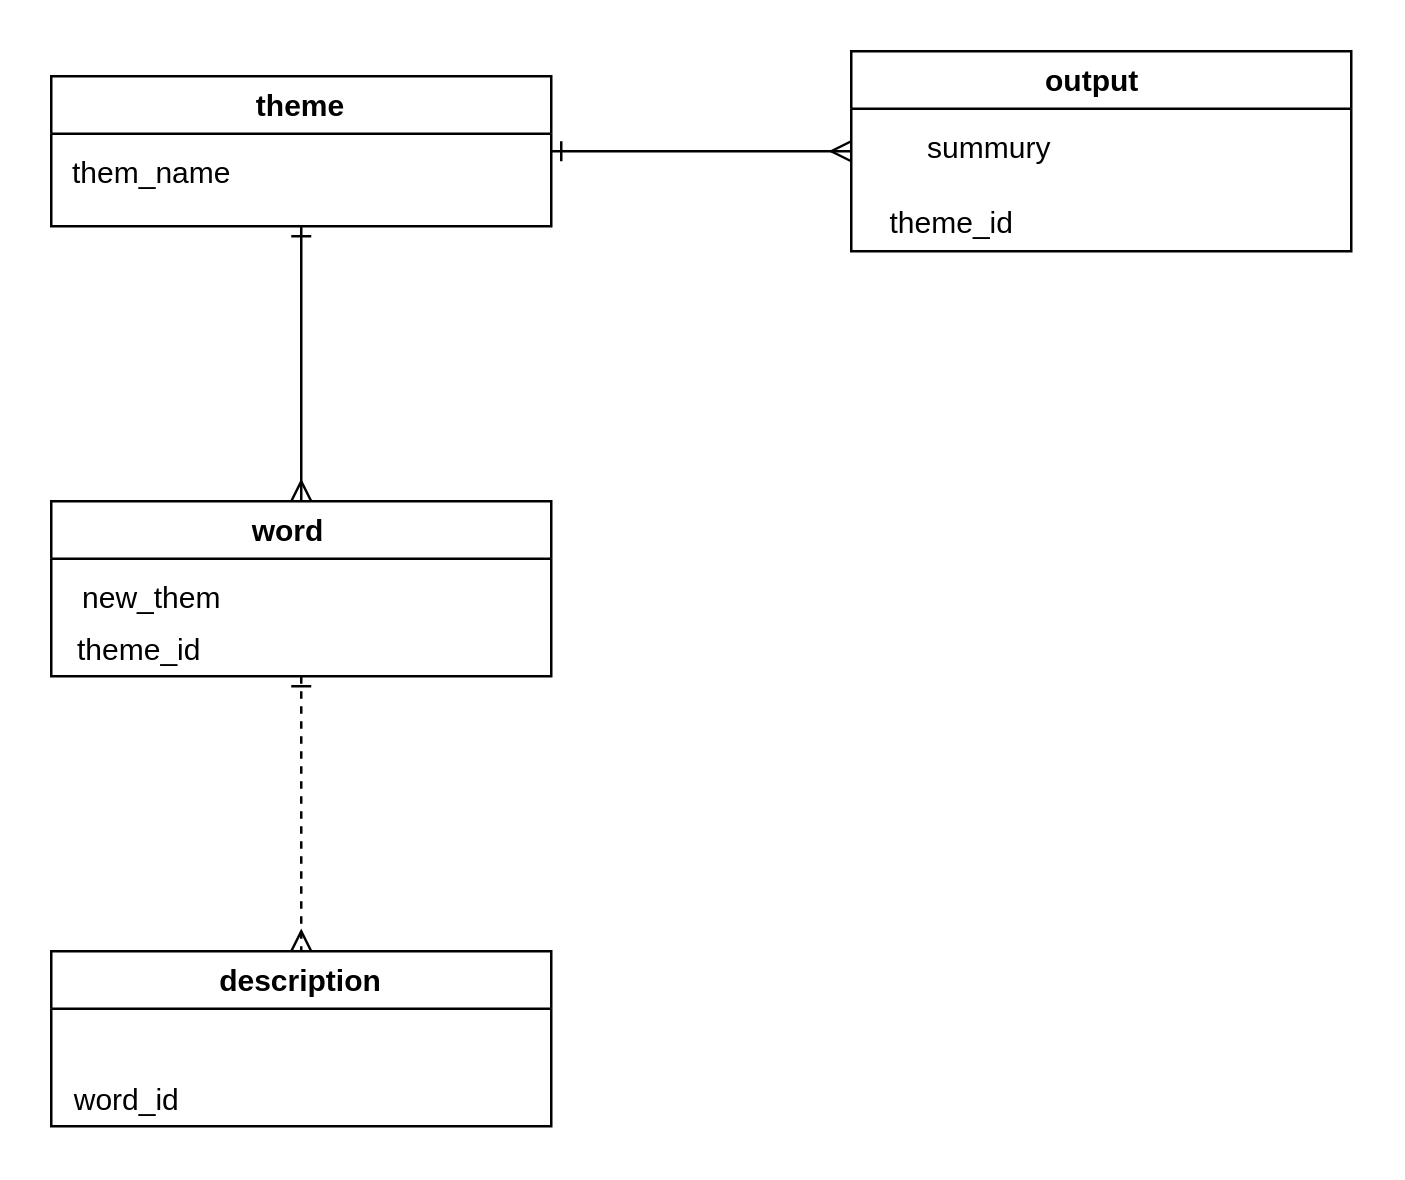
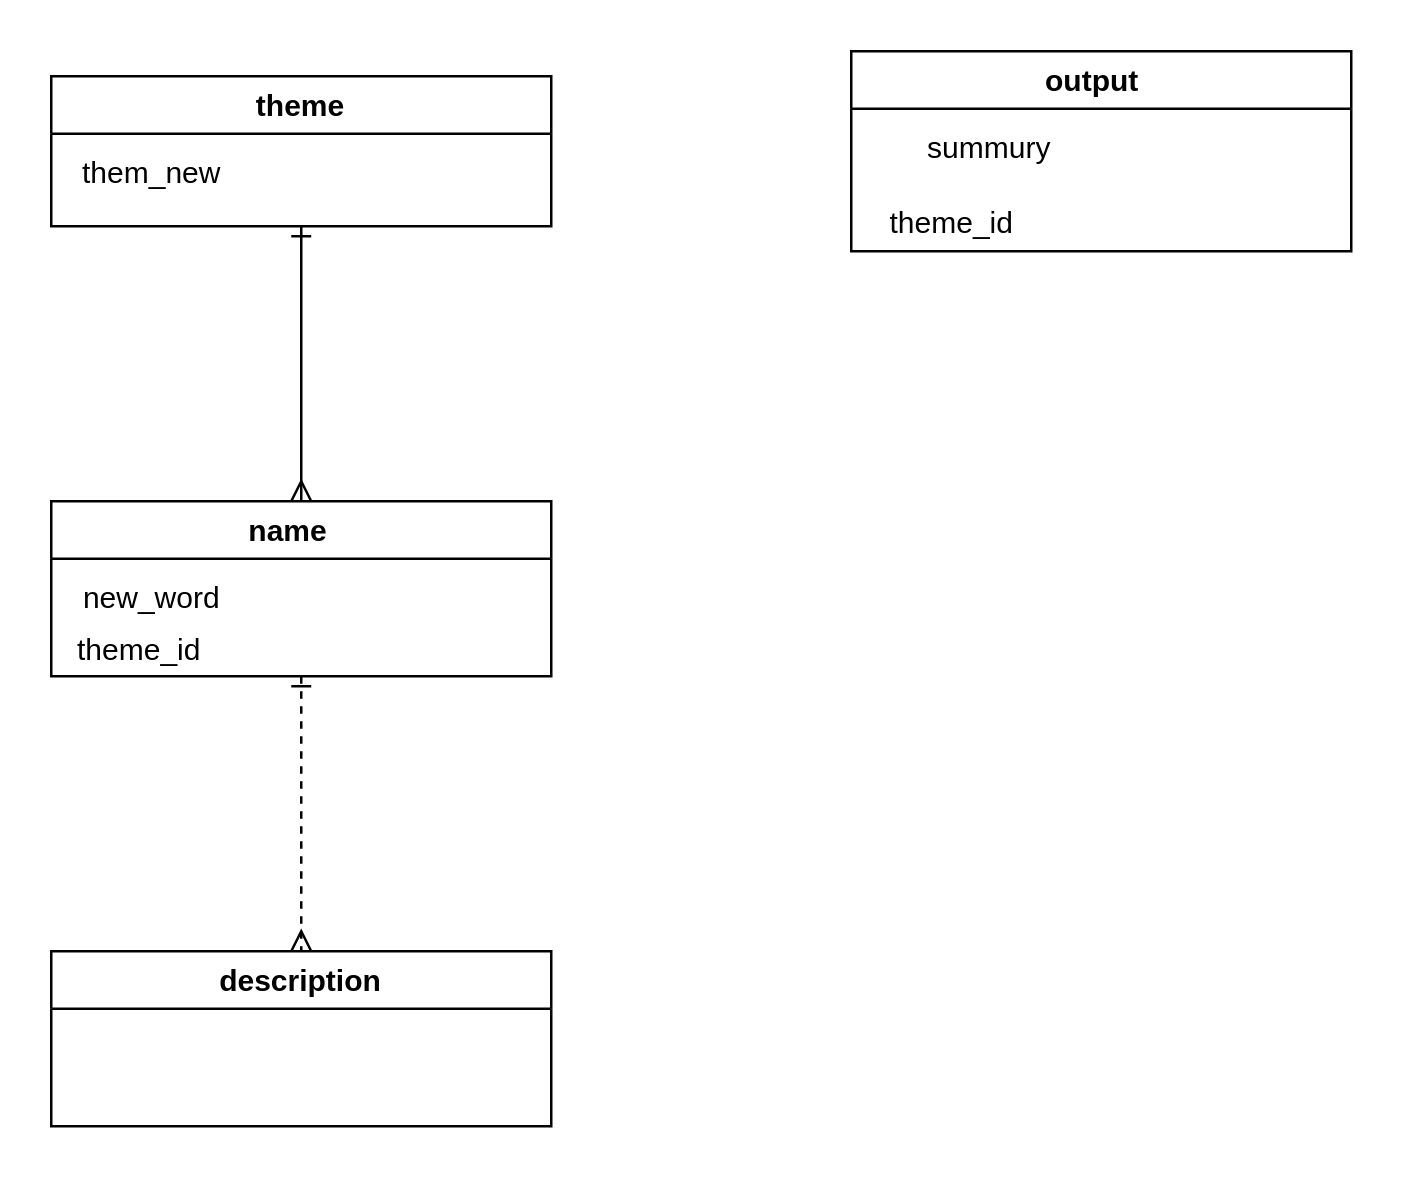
edge "theme" -- "output": removed
node "them_name": label "them_name" -> "them_new"
node "word": label "word" -> "name"
node "new_them": label "new_them" -> "new_word"
node "word_id": removed
